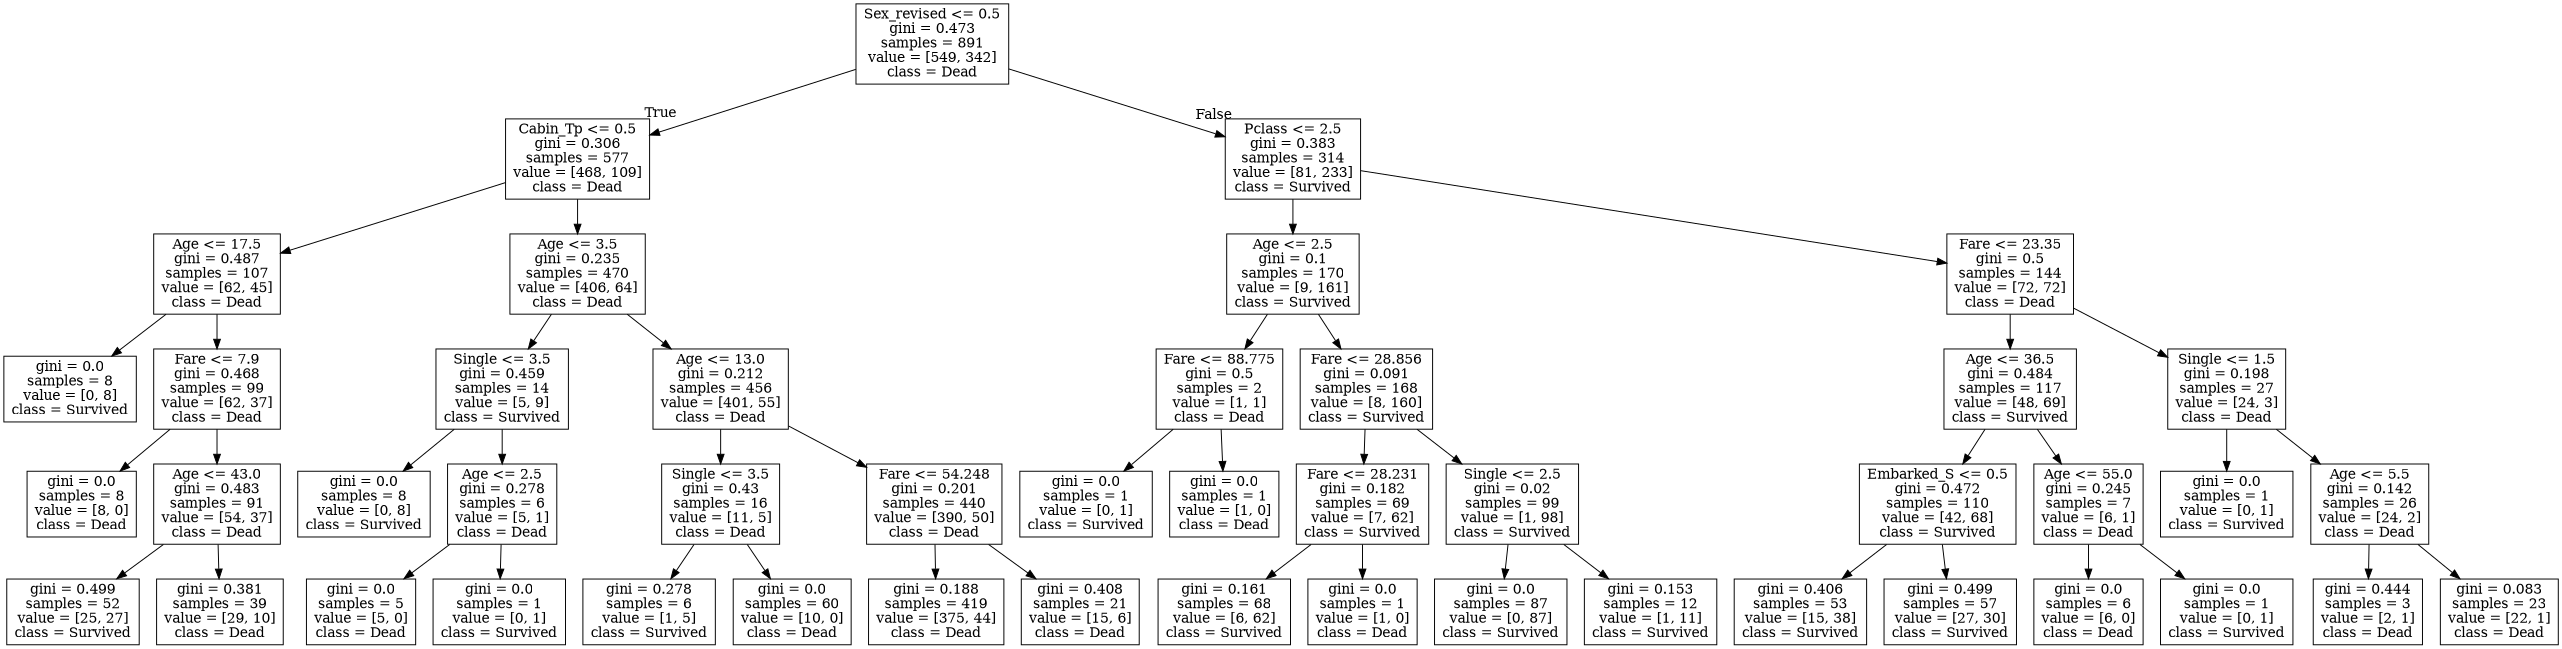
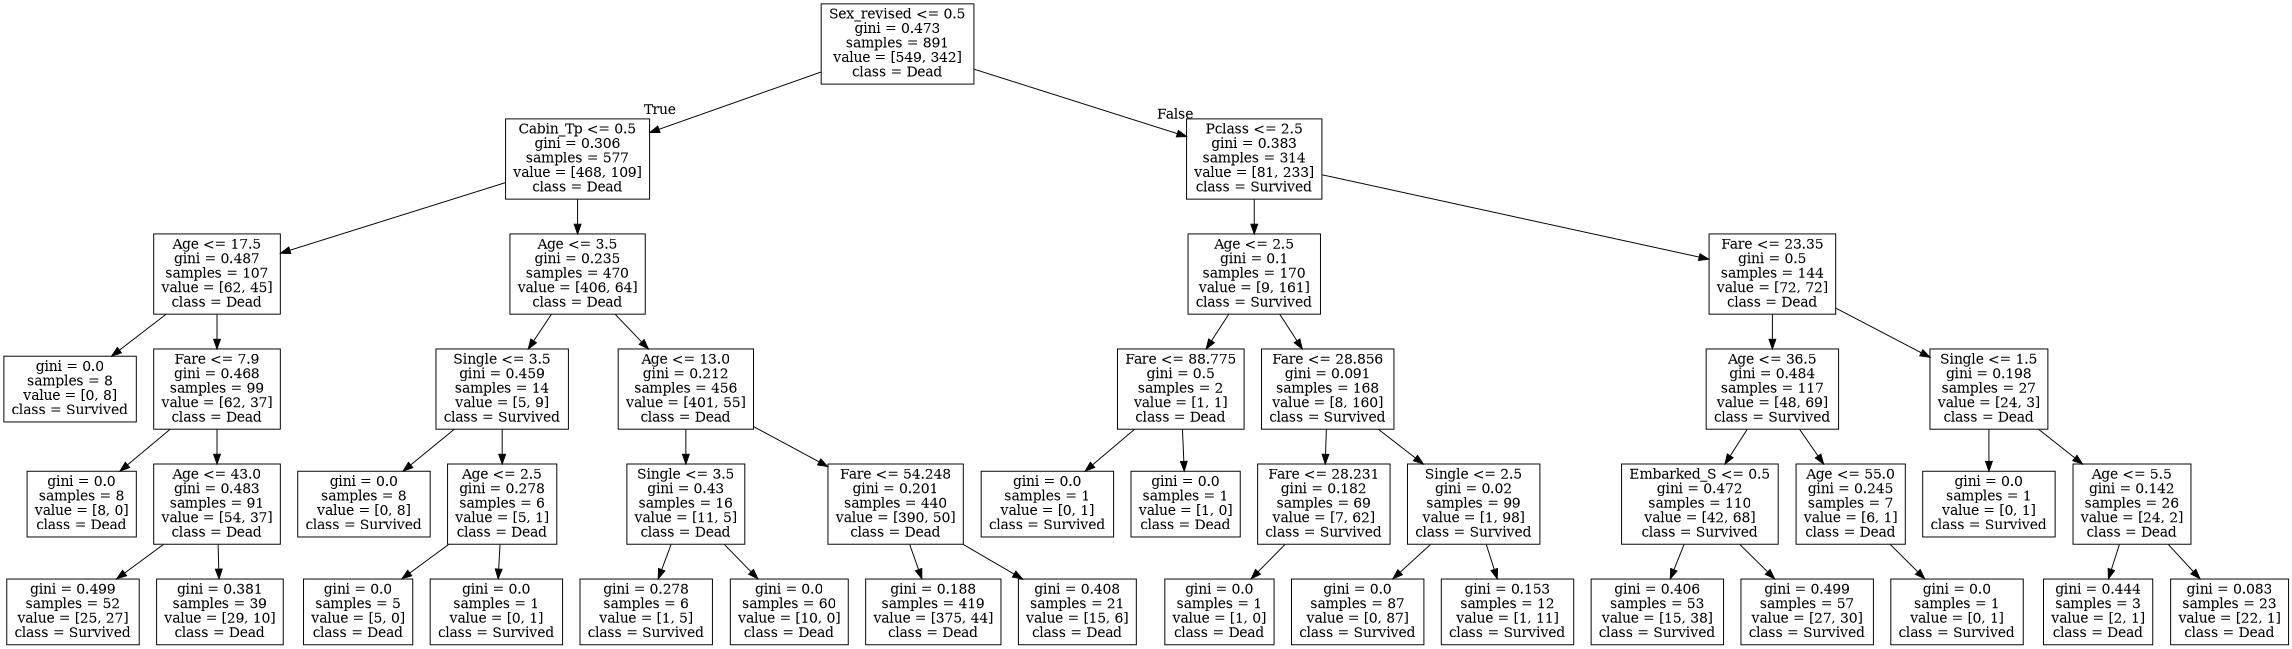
node "gini = 0.161 samples = 68 value = [6, 62] class = Survived": removed
node "gini = 0.0 samples = 6 value = [6, 0] class = Dead": removed
